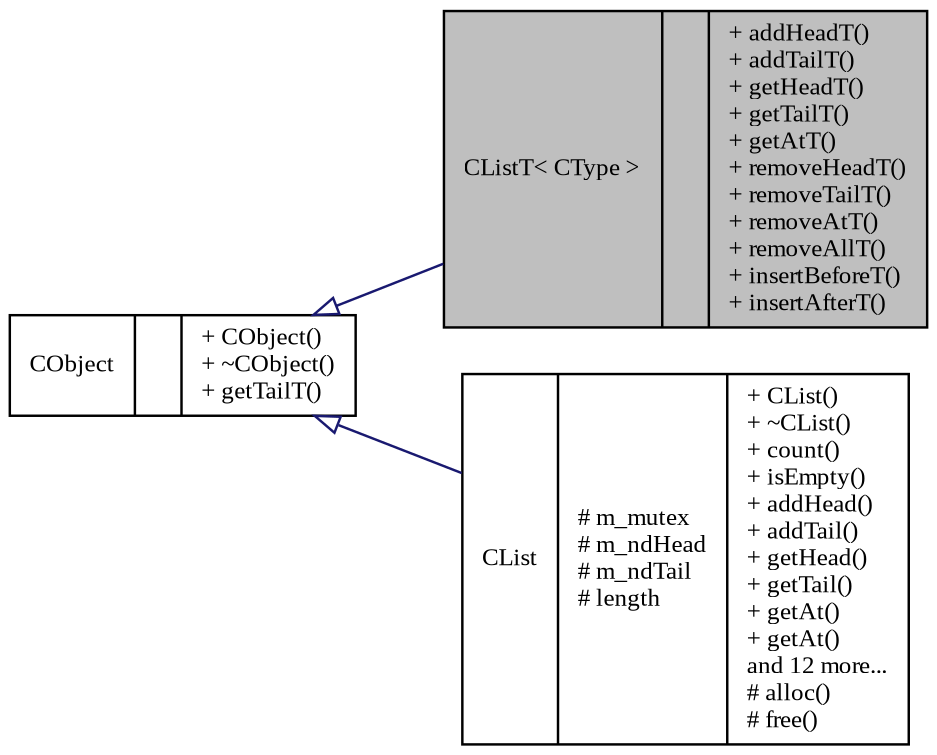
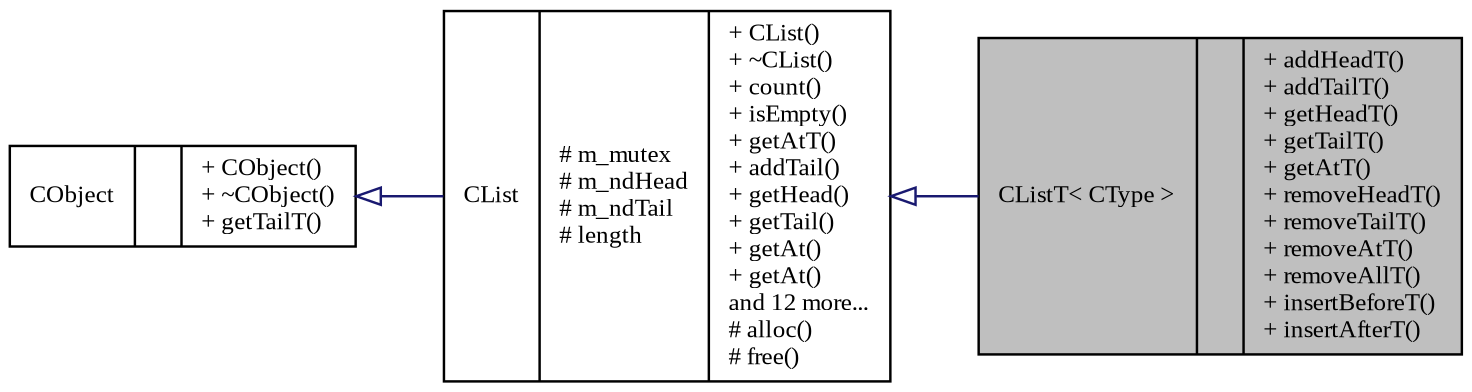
edge "CListT< CType >" -> "CObject": now "CListT< CType >" -> "CList"
node "CList": text "+ addHead()" -> "+ getAtT()"
